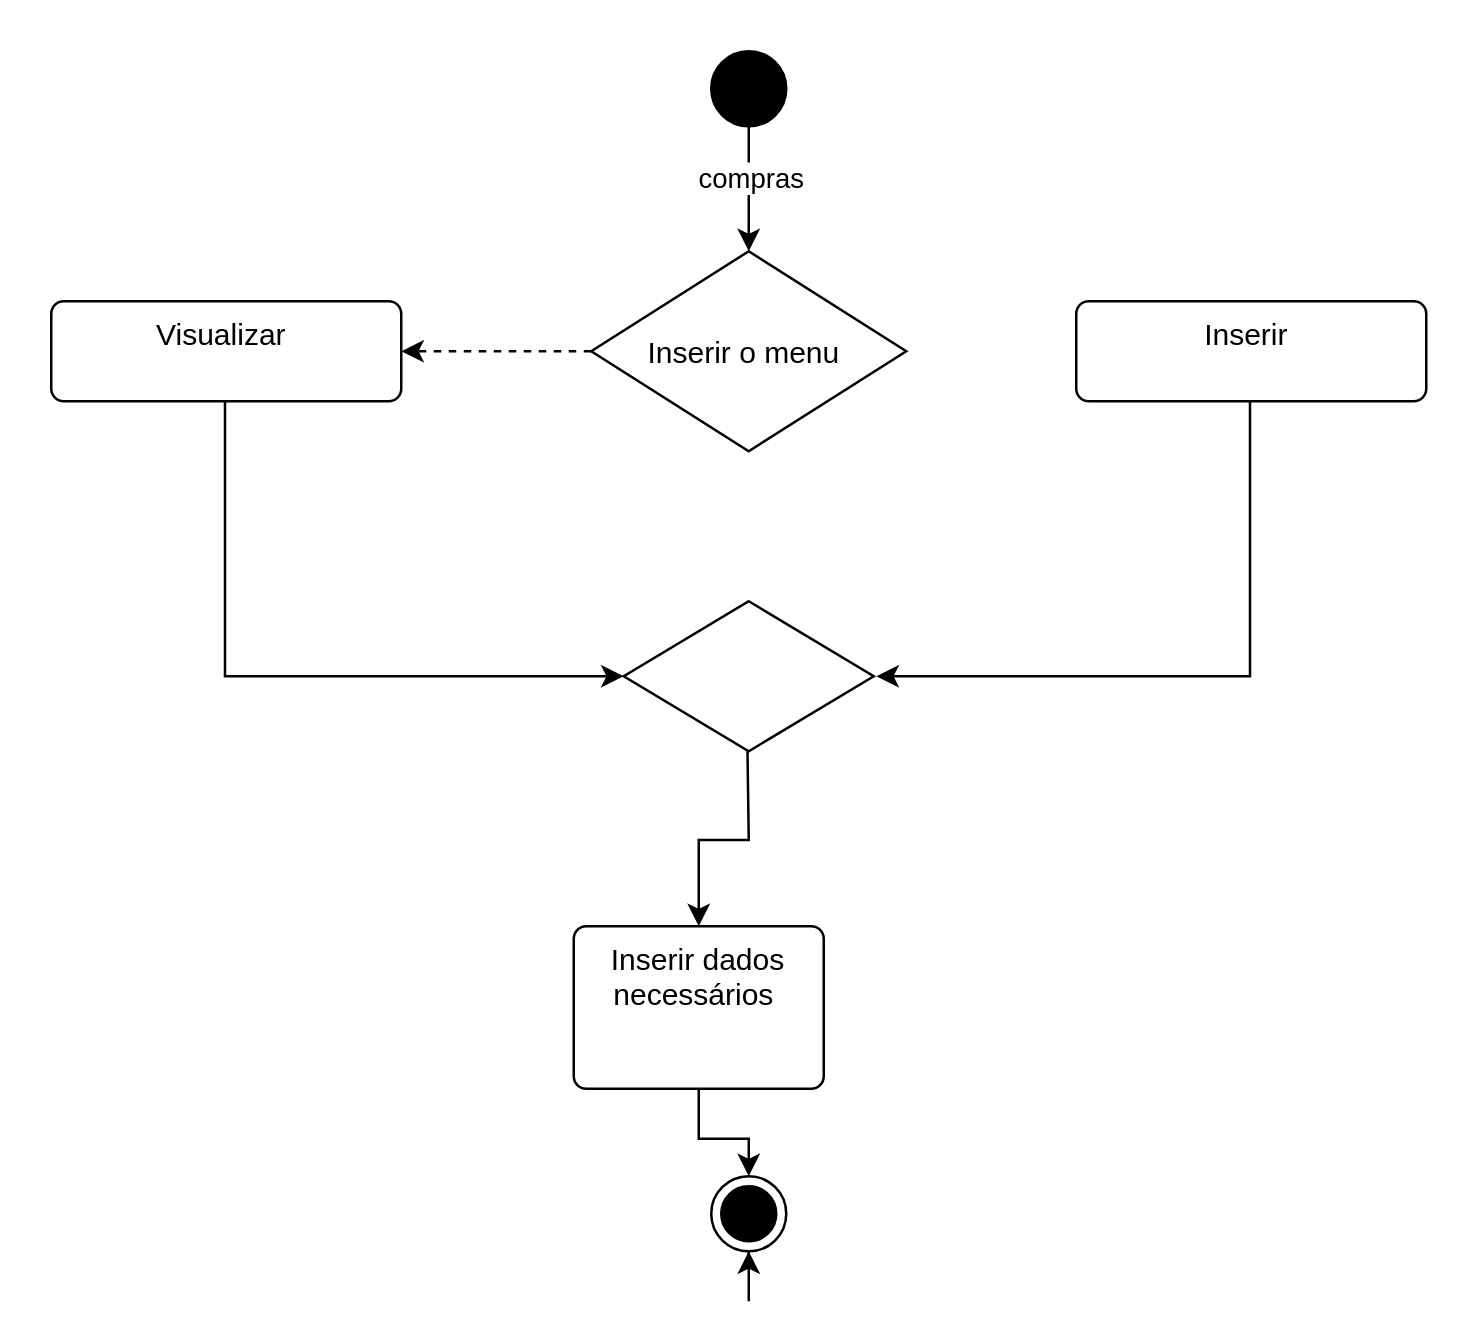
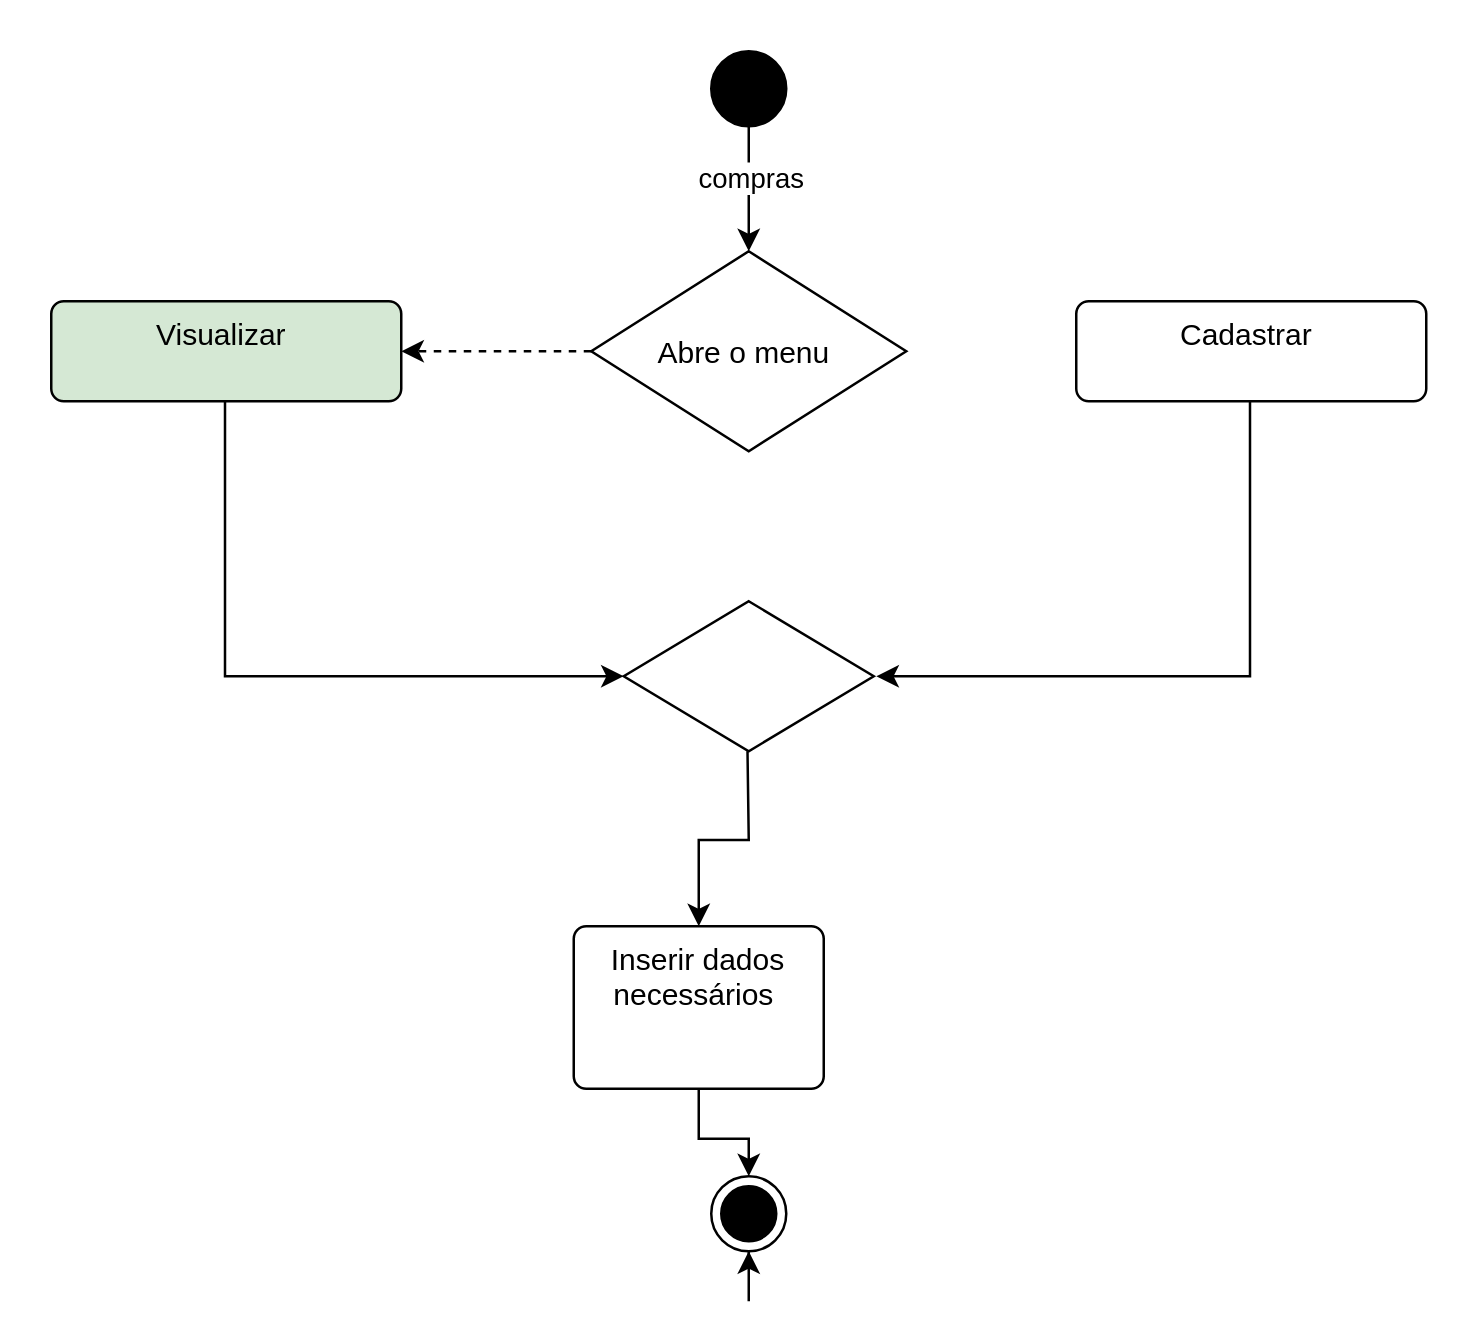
node "Inserir": label "Inserir" -> "Cadastrar"
node "Visualizar": fillcolor #ffffff -> #d5e8d4
node "Inserir o menu": label "Inserir o menu" -> "Abre o menu"
